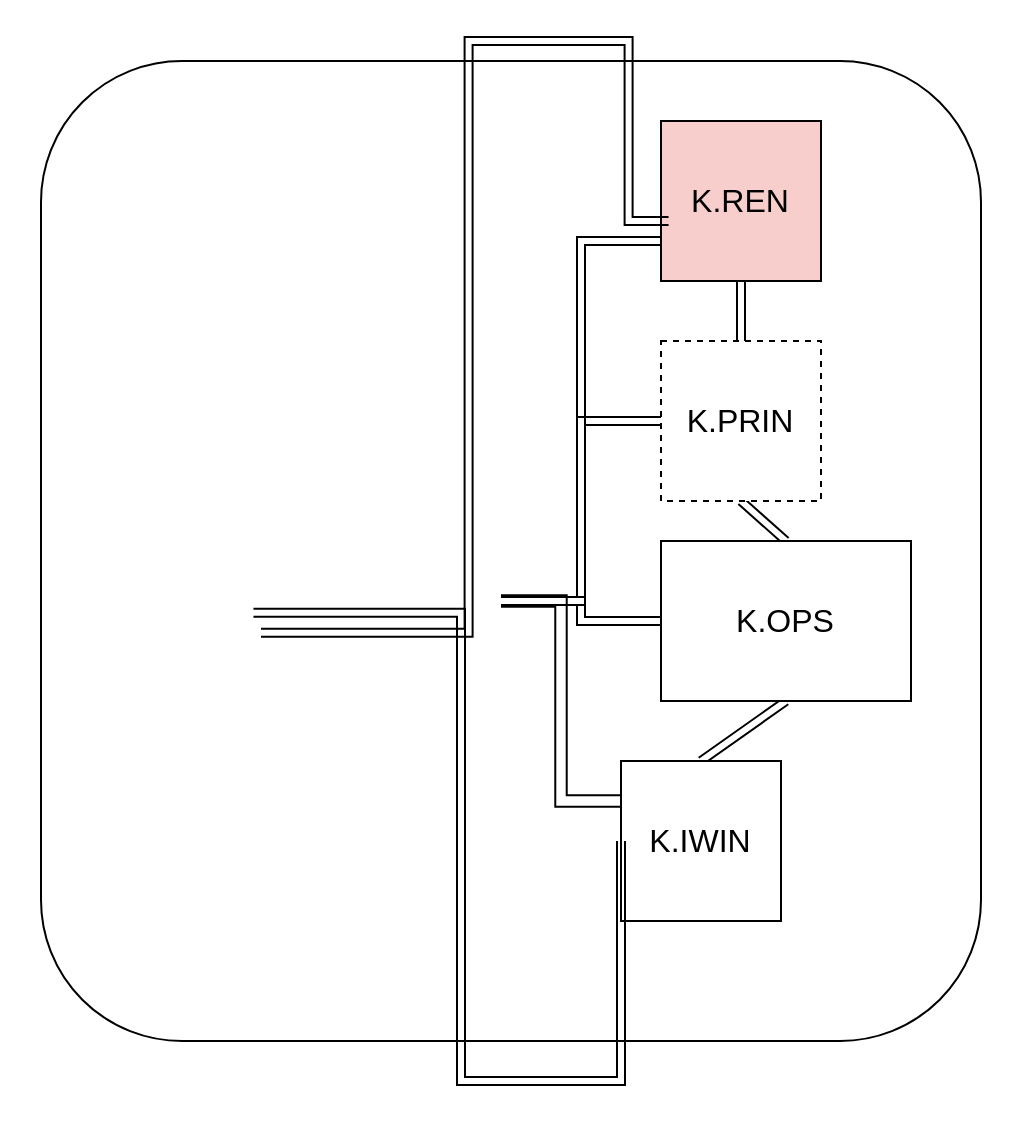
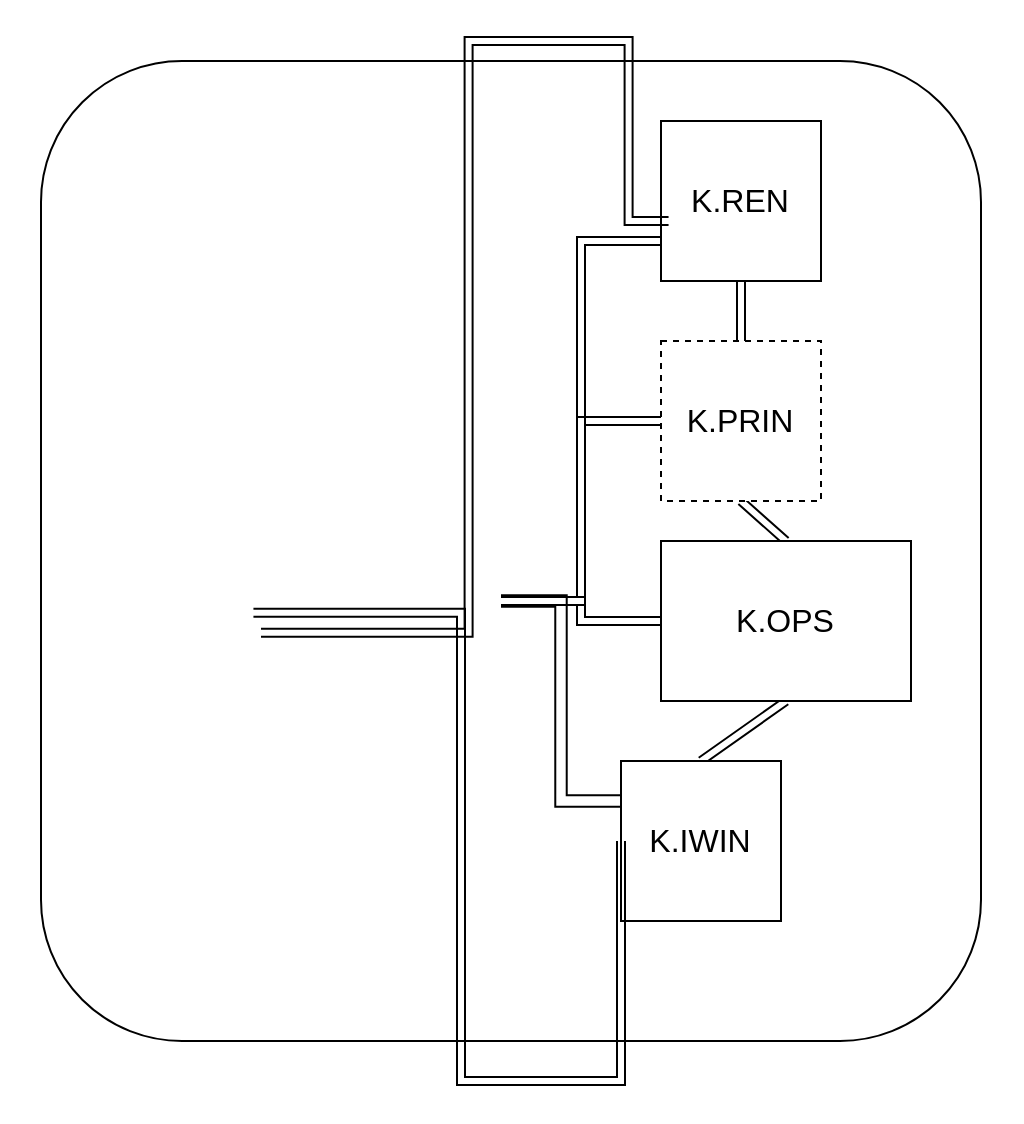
node "K.REN": fillcolor #f8cecc -> #ffffff
